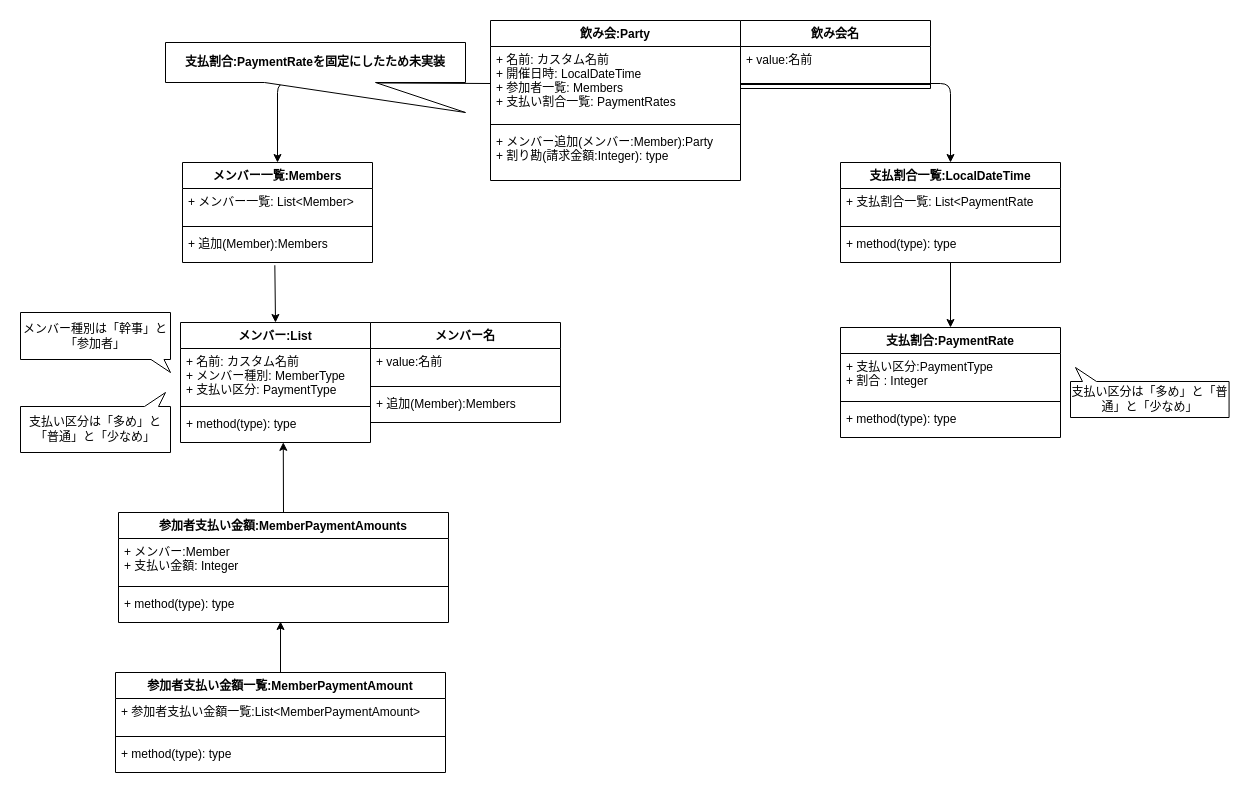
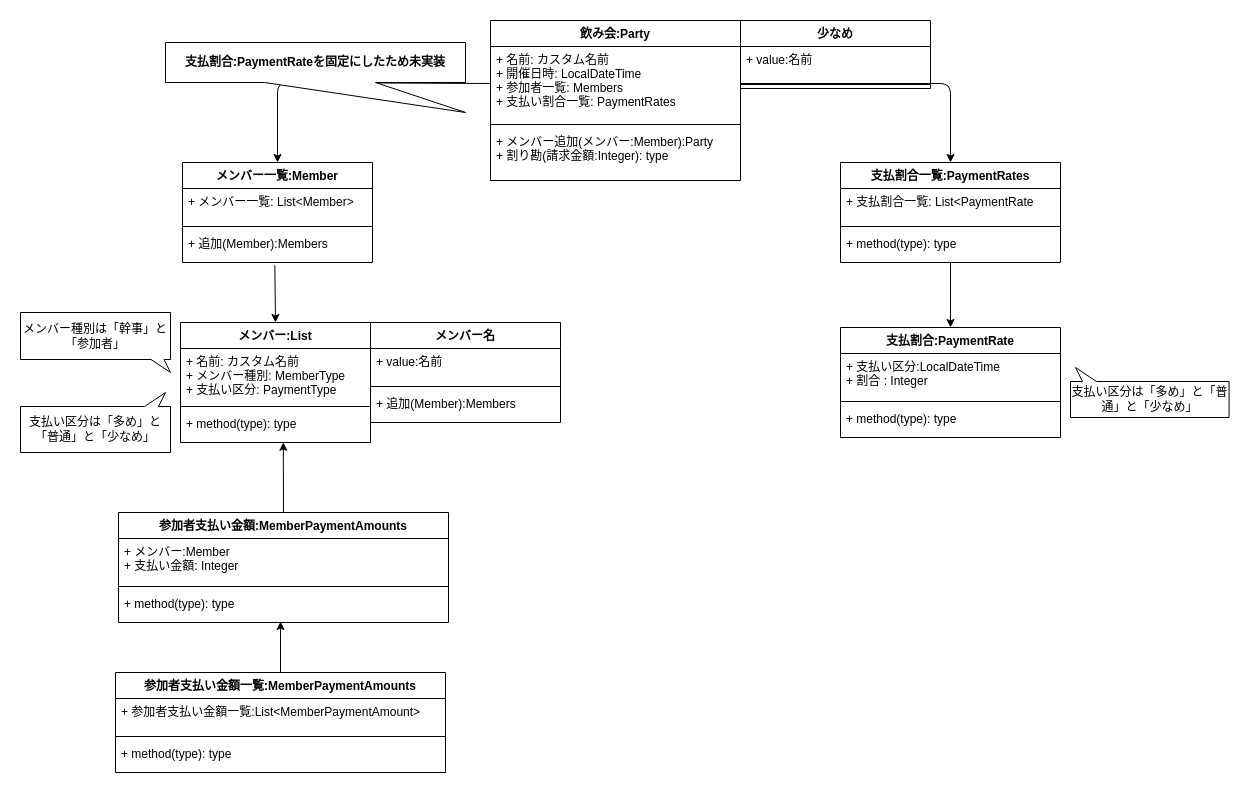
node "飲み会名": label "飲み会名" -> "少なめ"
node "メンバー一覧:Members": label "メンバー一覧:Members" -> "メンバー一覧:Member"
node "支払割合一覧:LocalDateTime": label "支払割合一覧:LocalDateTime" -> "支払割合一覧:PaymentRates"
node "+ 支払い区分:PaymentType + 割合 : Integer": label "+ 支払い区分:PaymentType + 割合 : Integer" -> "+ 支払い区分:LocalDateTime + 割合 : Integer"
node "参加者支払い金額一覧:MemberPaymentAmount": label "参加者支払い金額一覧:MemberPaymentAmount" -> "参加者支払い金額一覧:MemberPaymentAmounts"
